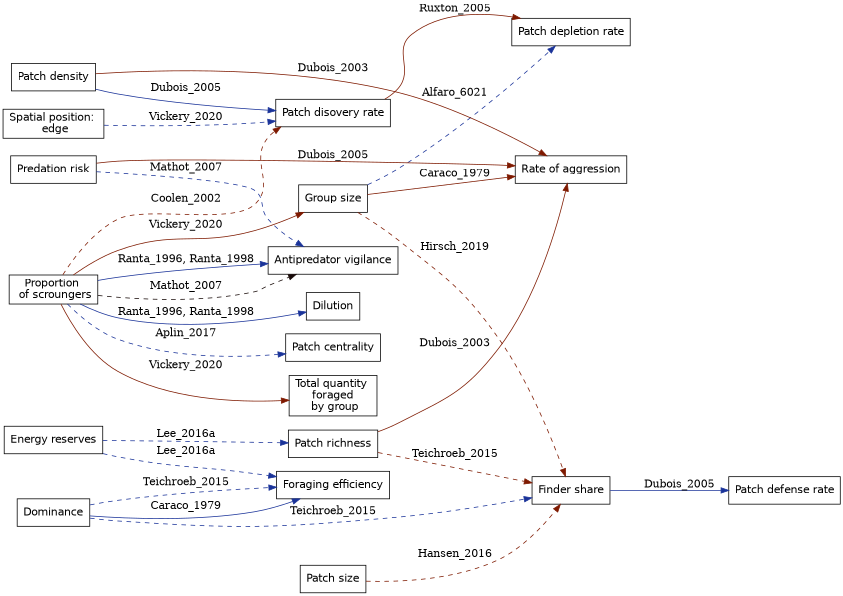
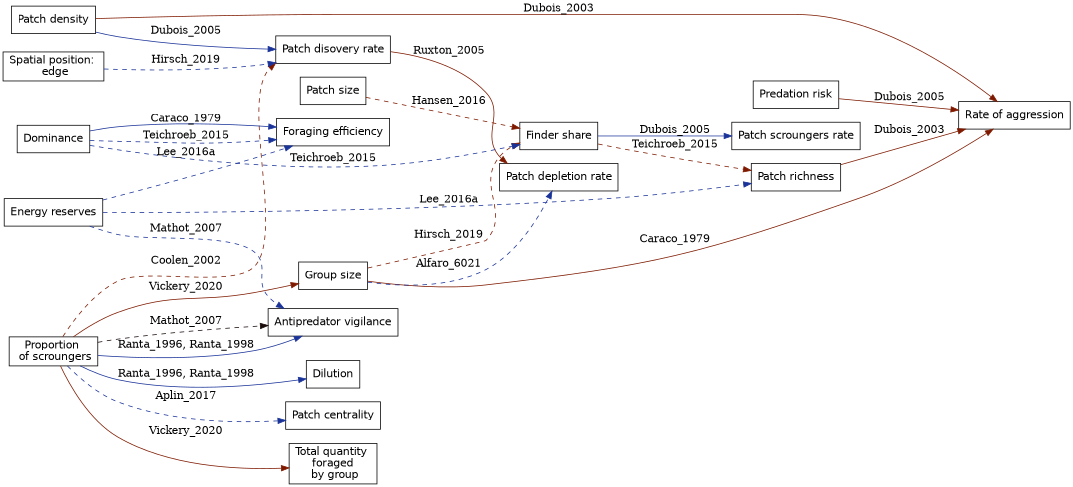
edge "Spatial position: edge" -> "Patch disovery rate": label "Vickery_2020" -> "Hirsch_2019"
edge "Predation risk" -> "Antipredator vigilance": now "Energy reserves" -> "Antipredator vigilance"
edge "Patch richness" -> "Finder share": reversed
node "Patch defense rate": label "Patch defense rate" -> "Patch scroungers rate"
